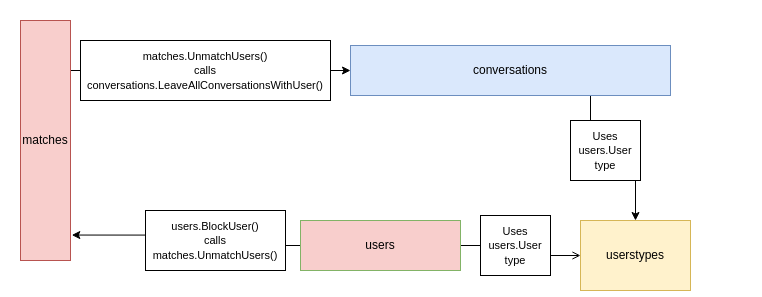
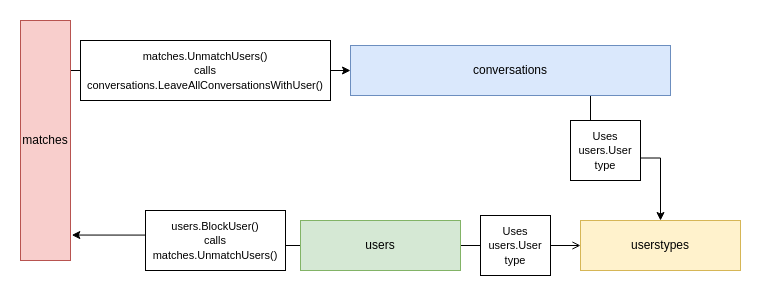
node "users": fillcolor #f8cecc -> #d5e8d4
node "userstypes": size 110x70 -> 160x50
